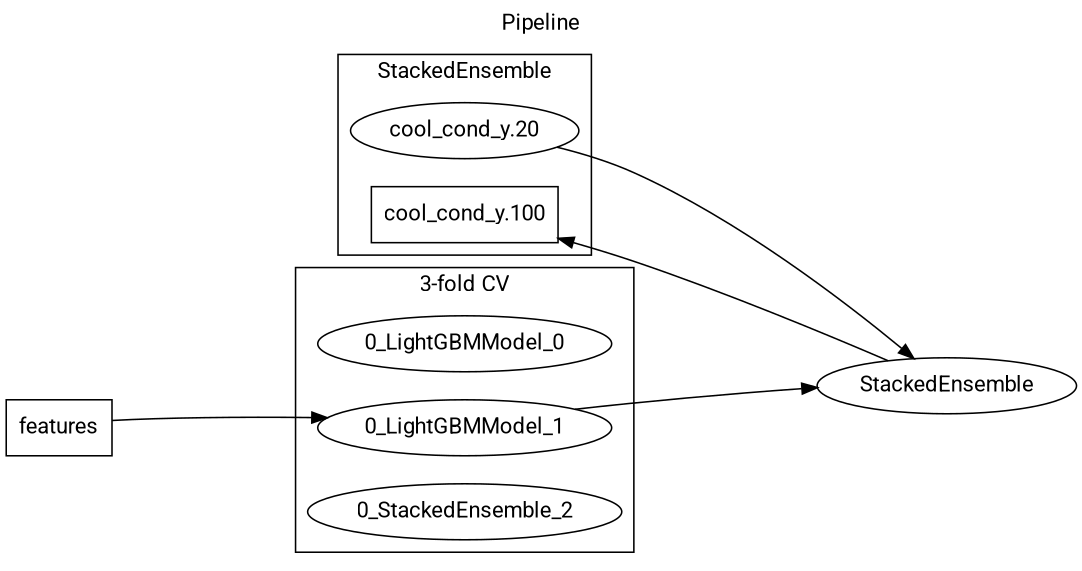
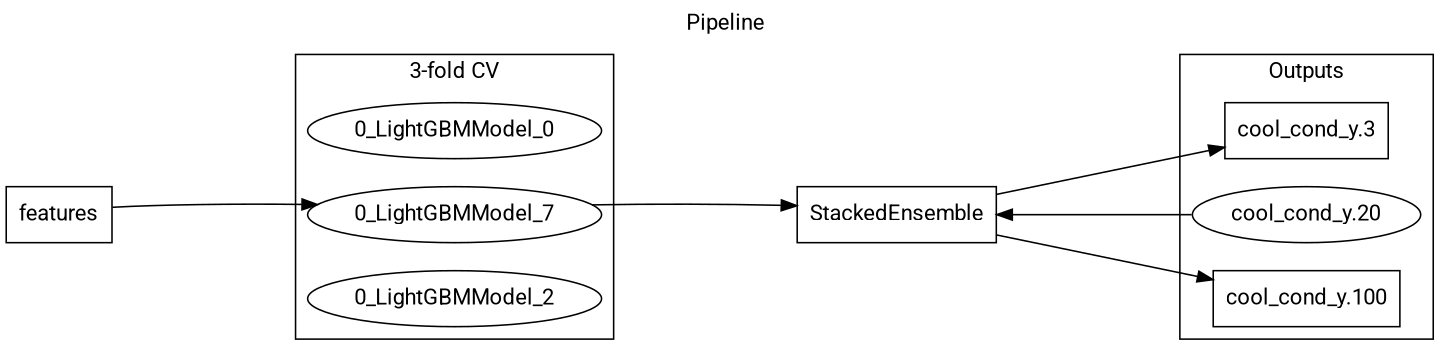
cluster "StackedEnsemble": label "StackedEnsemble" -> "Outputs"
node "cool_cond_y.3": added
node "StackedEnsemble": shape ellipse -> box
node "0_LightGBMModel_1": label "0_LightGBMModel_1" -> "0_LightGBMModel_7"
node "0_StackedEnsemble_2": label "0_StackedEnsemble_2" -> "0_LightGBMModel_2"
